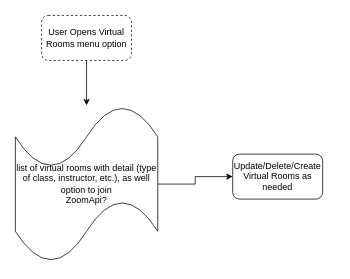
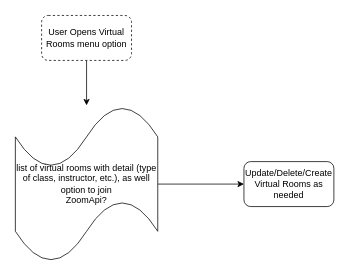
node "Update/Delete/Create Virtual Rooms as needed": moved (278, 177) -> (289, 184)
